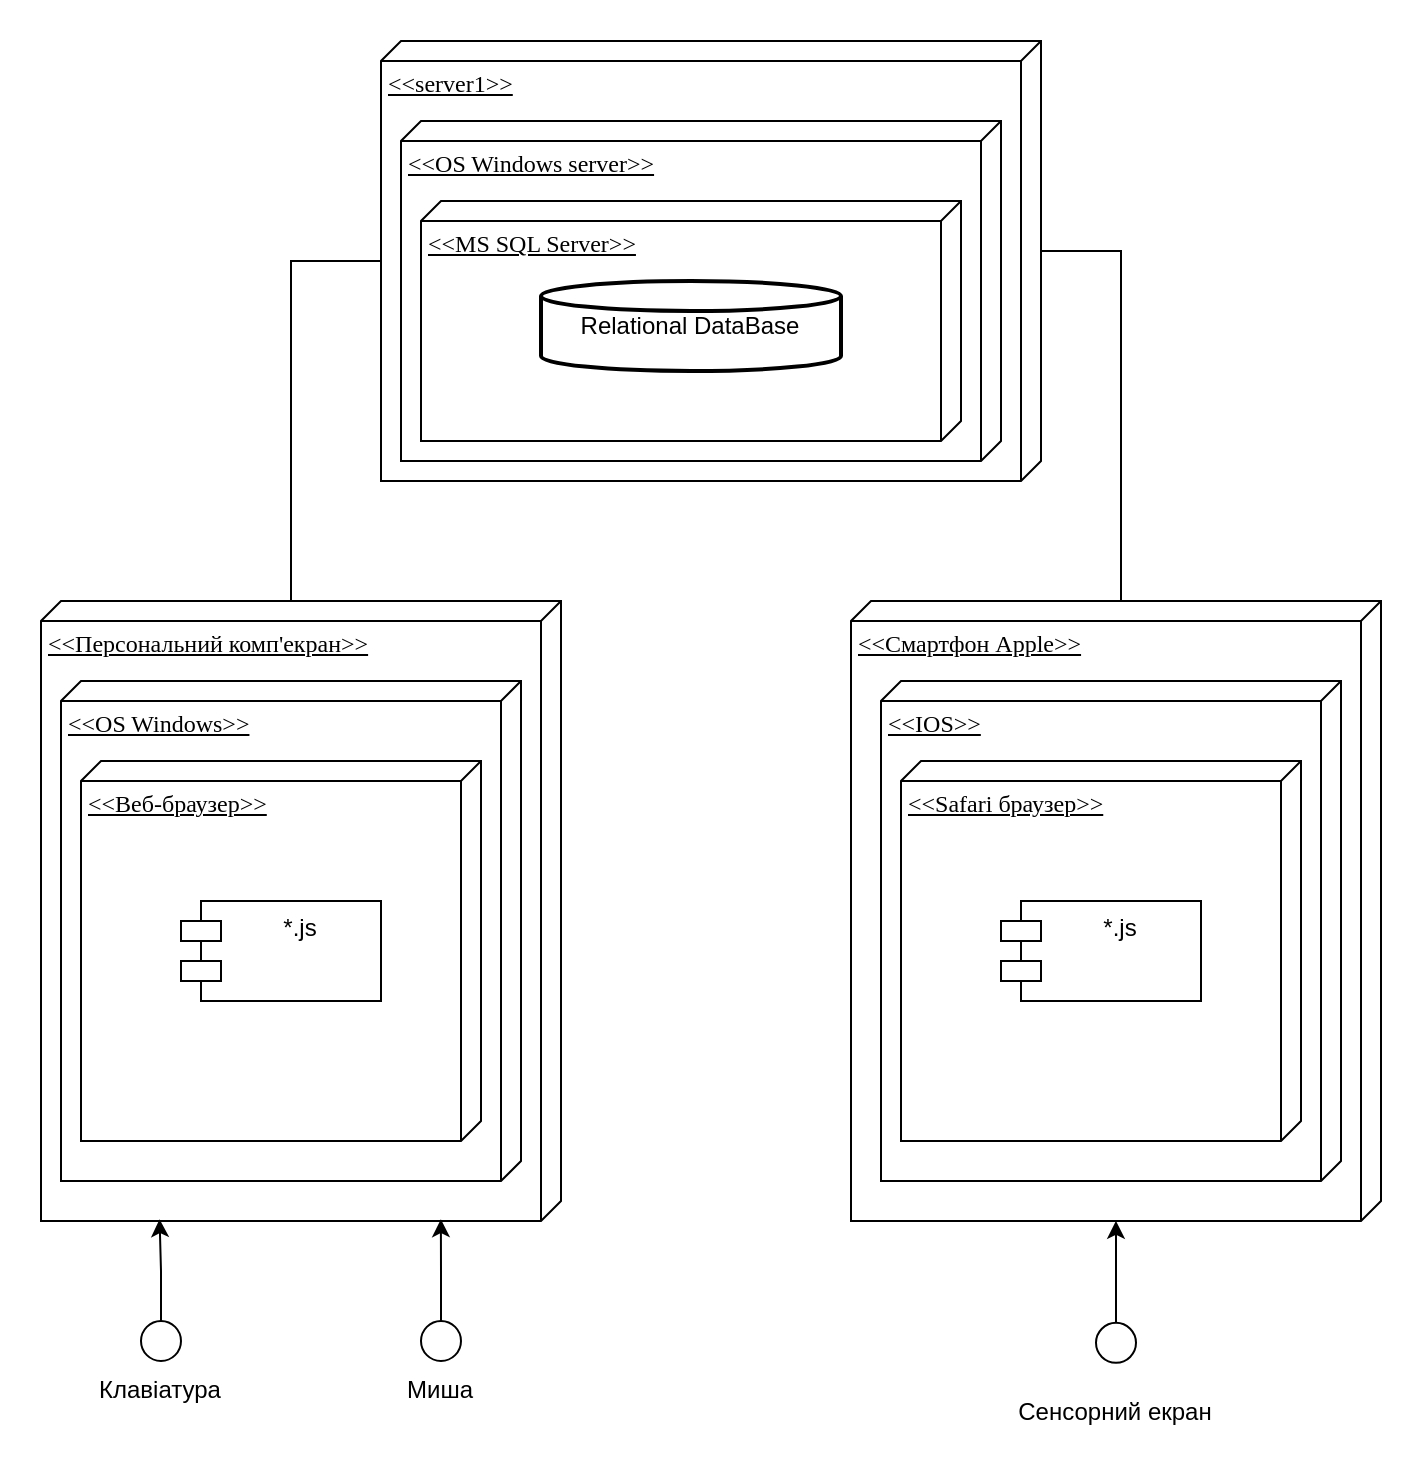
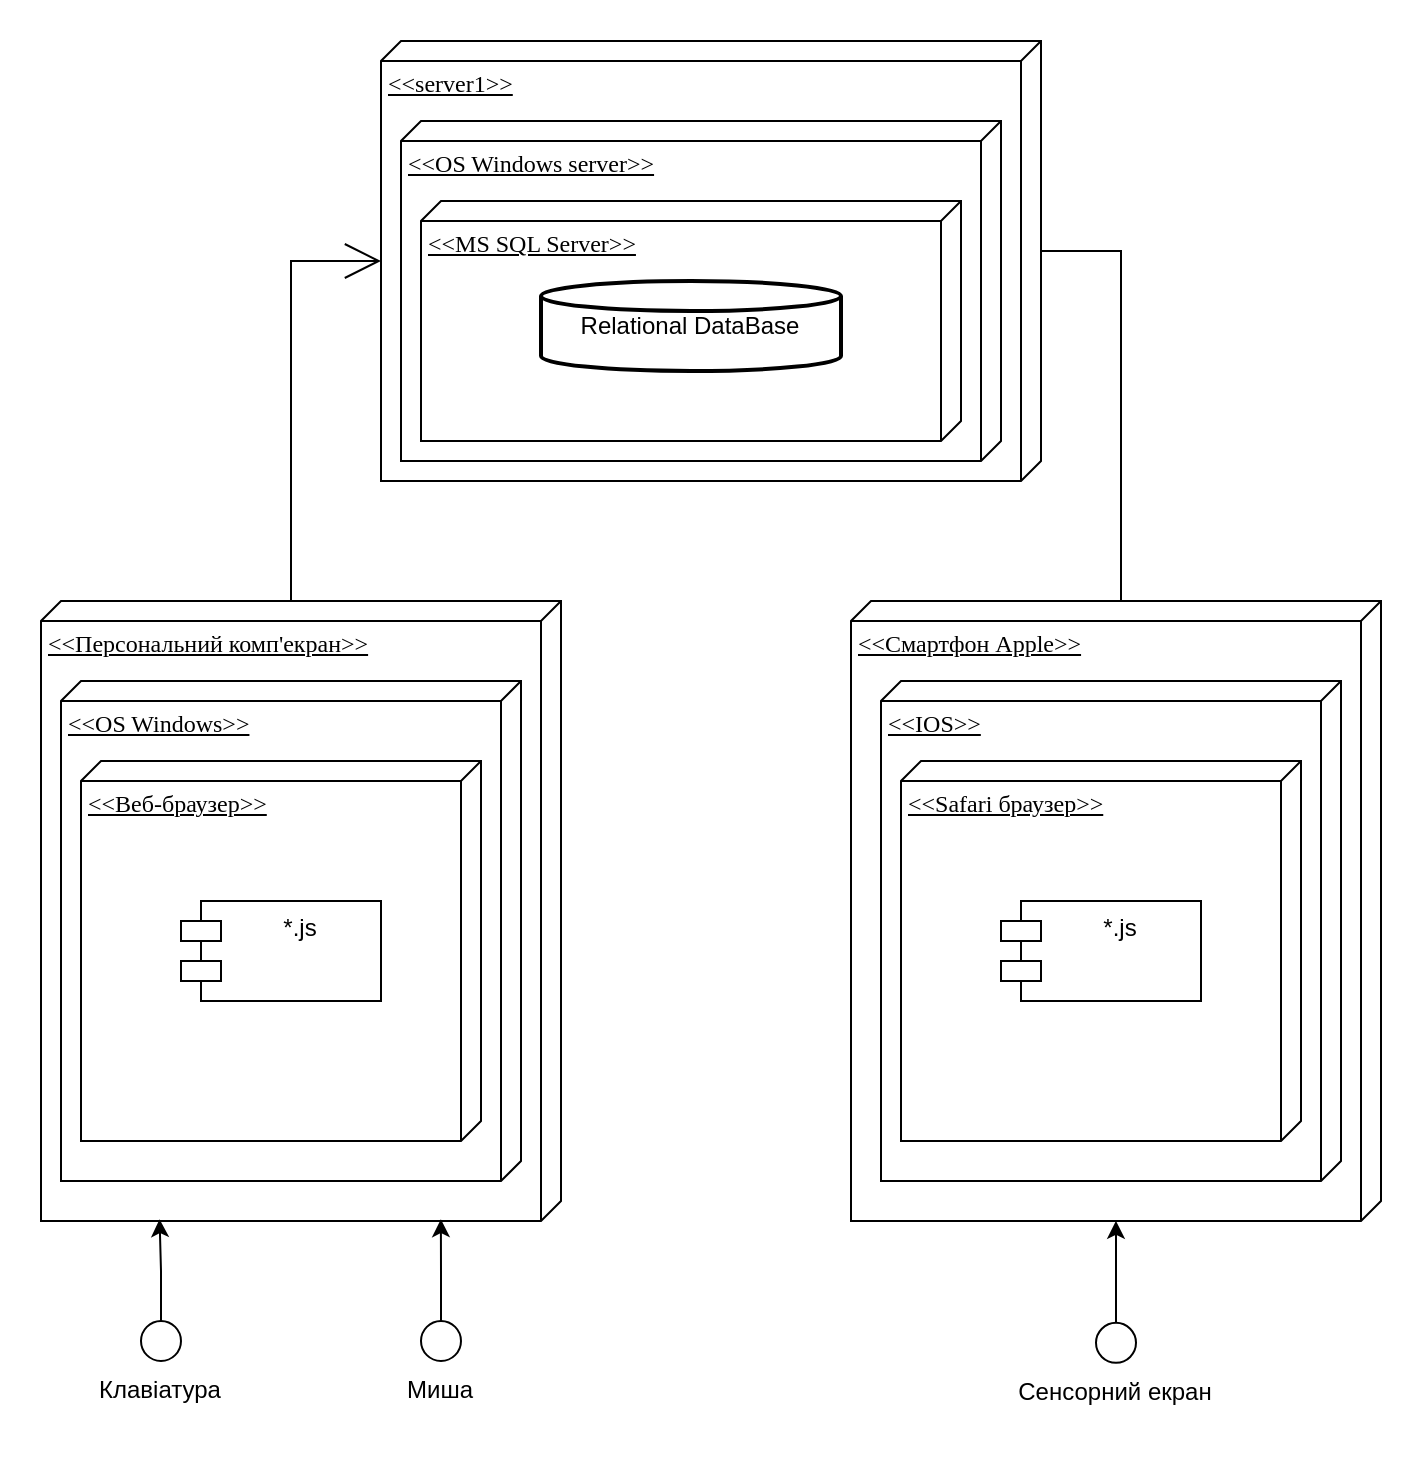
edge "<<server1>>" -- "<<Персональний комп'екран>>": arrowhead none -> open
node "Сенсорний екран": moved (1116, 1413) -> (1116, 1393)
